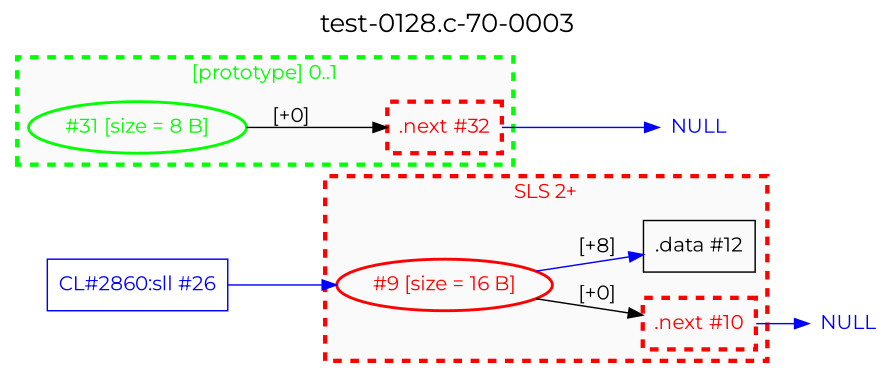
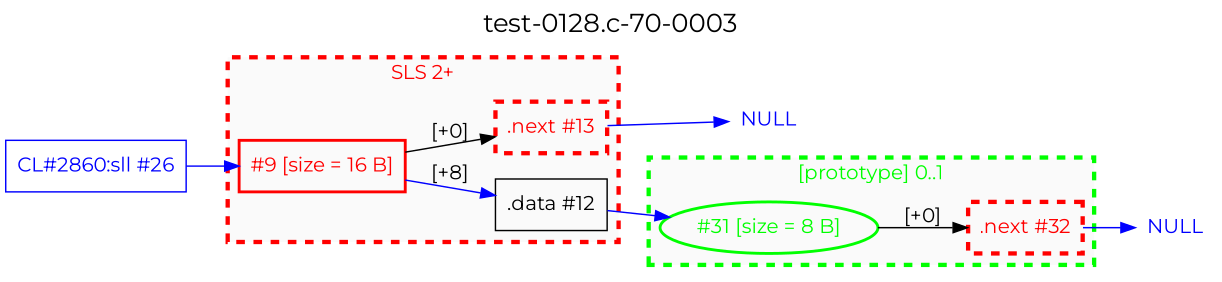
edge ".data #12" -> "#31 [size = 8 B]": added
node "#9 [size = 16 B]": shape ellipse -> box
node ".next #10": label ".next #10" -> ".next #13"
